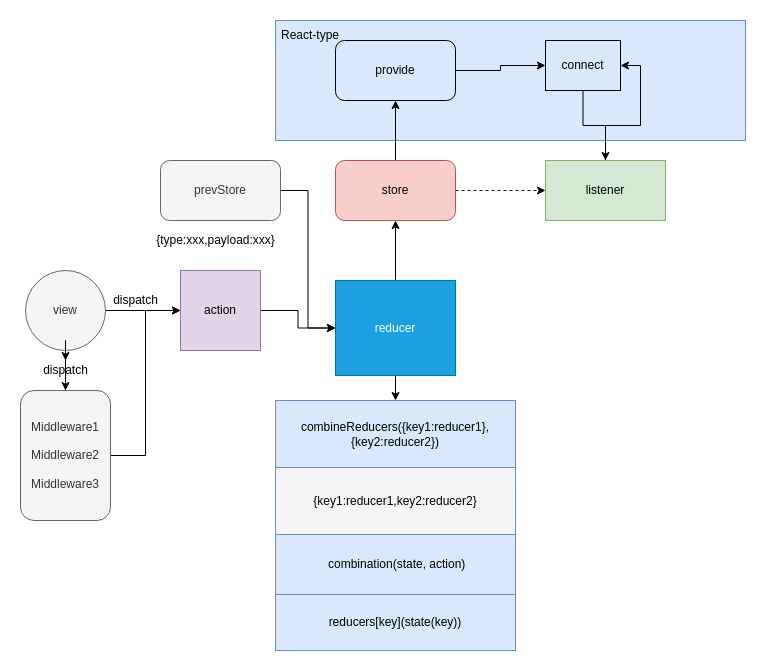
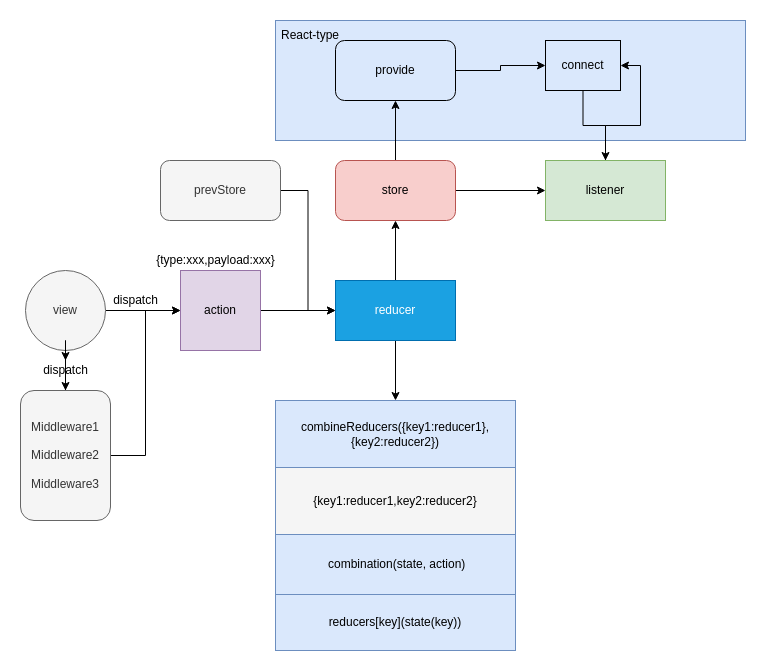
edge "store" -> "listener": style dashed -> solid
node "{type:xxx,payload:xxx}": moved (216, 241) -> (216, 261)
node "reducer": size 120x95 -> 120x60
